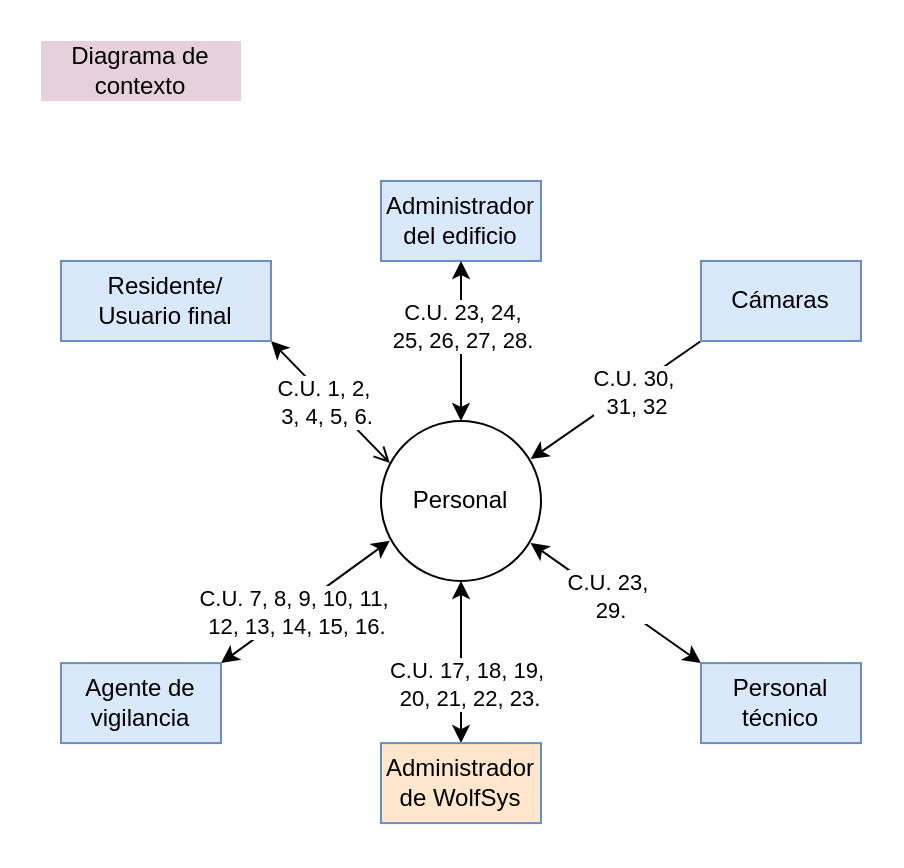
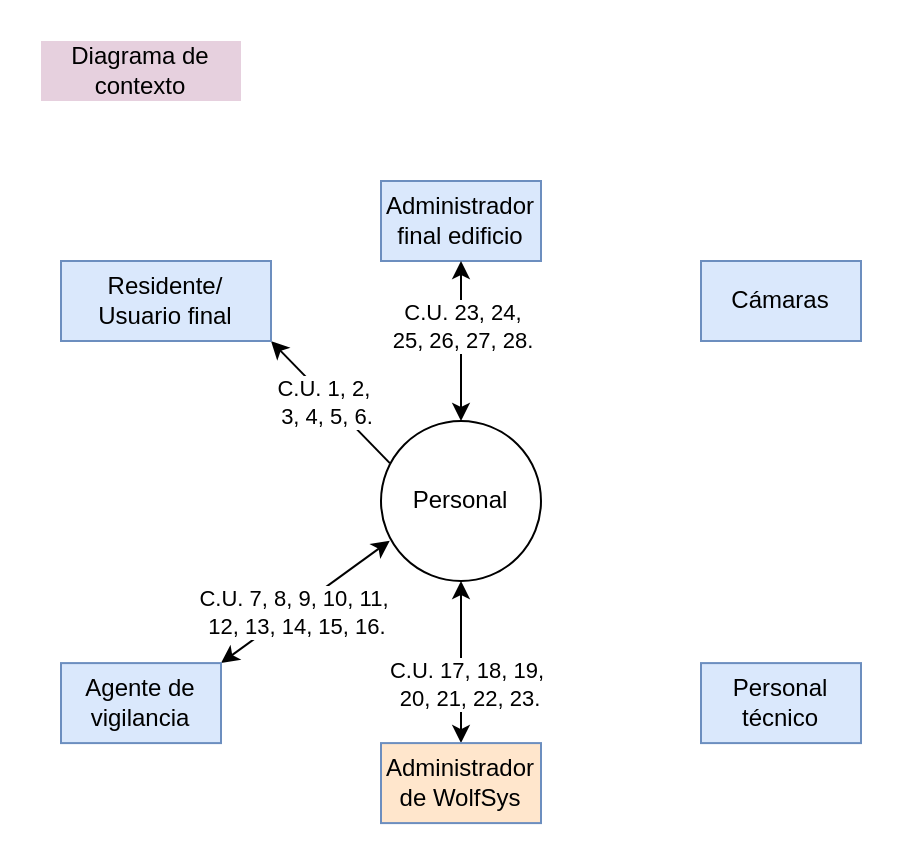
node "Administrador del edificio": label "Administrador del edificio" -> "Administrador final edificio"
edge "Cámaras" -> "Personal": removed, label "C.U. 30, 31, 32"
edge "Residente/ Usuario final" -- "Personal": arrowhead open -> none
edge "Personal" -- "Personal técnico": removed, label "C.U. 23, 29."
